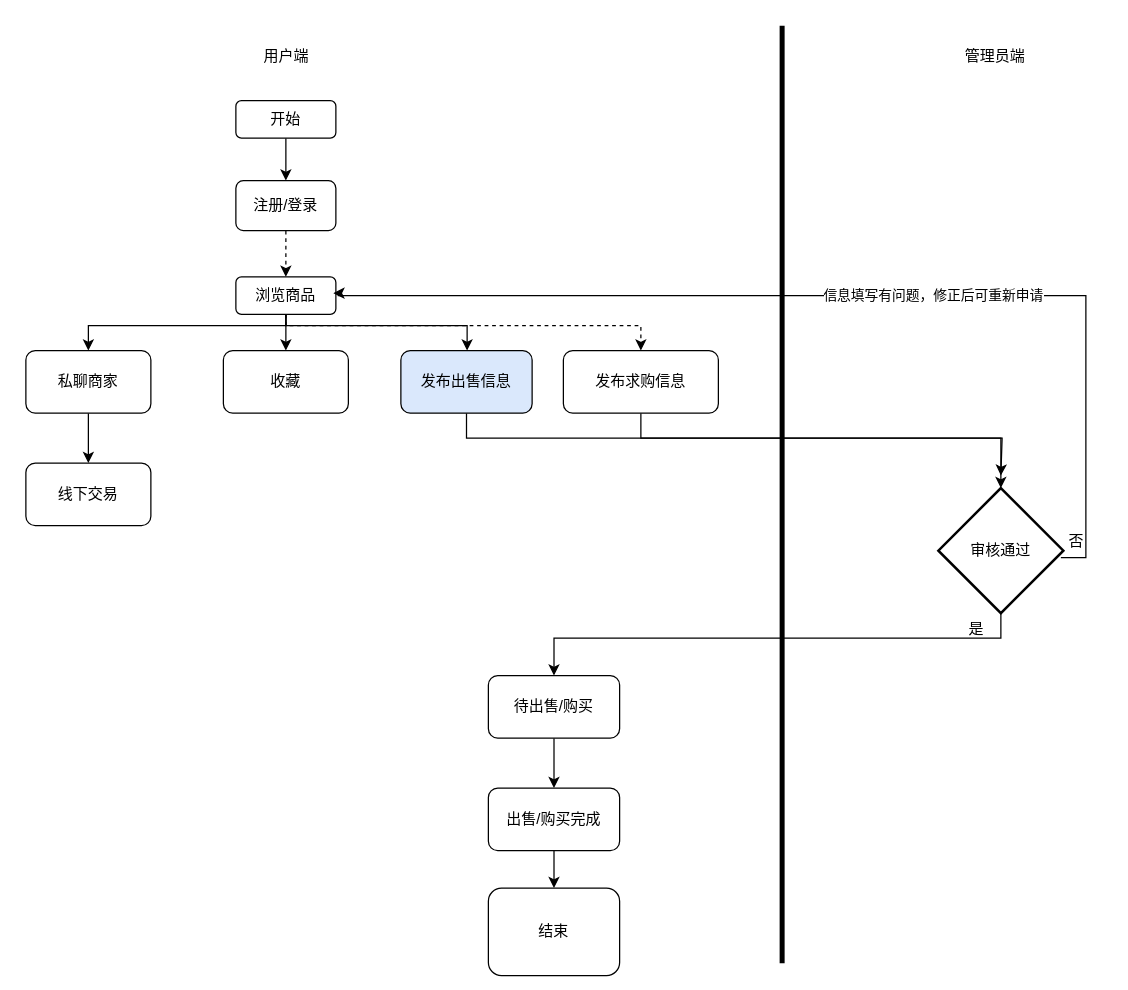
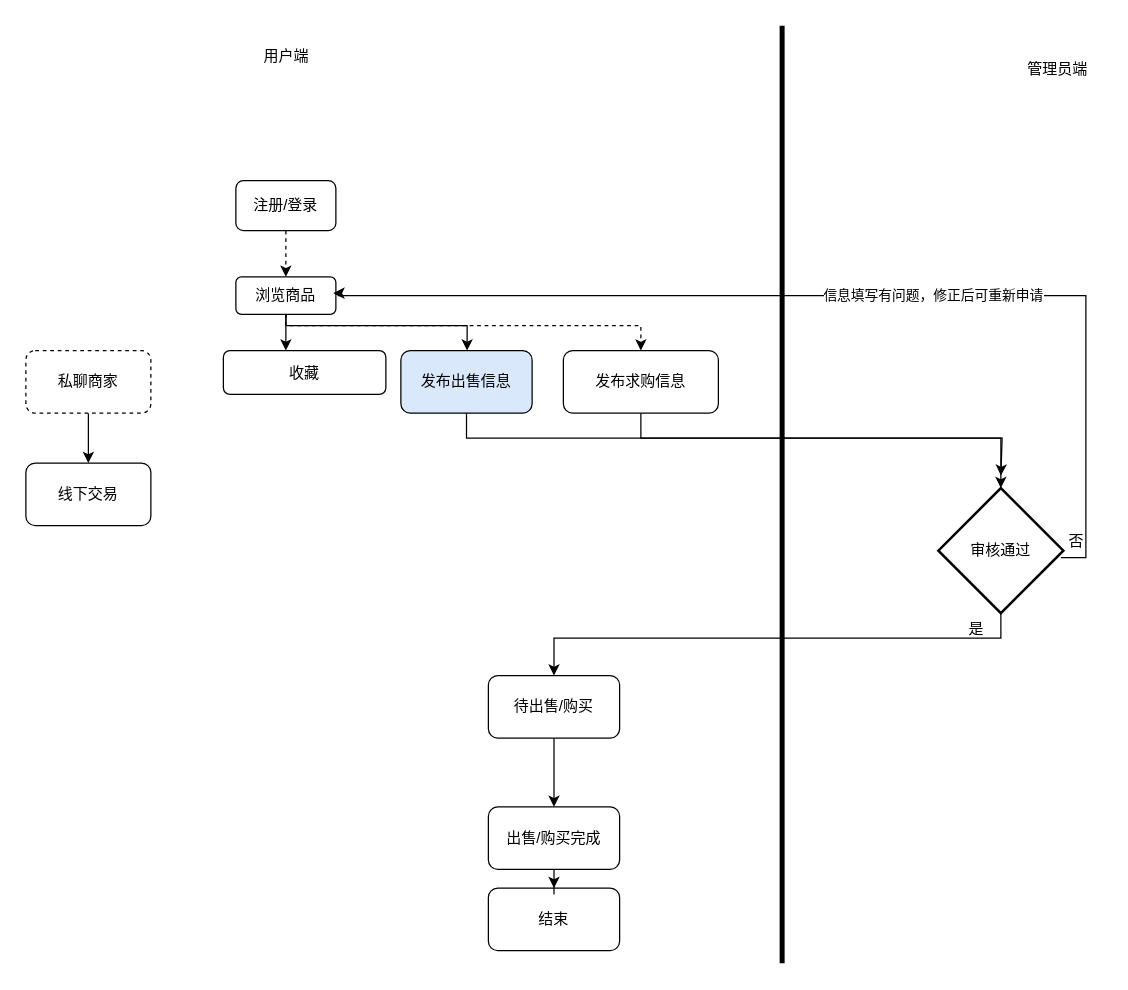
node "管理员端": moved (994, 57) -> (1057, 69)
node "开始": removed
edge "开始" -> "注册/登录": removed
edge "浏览商品" -> "私聊商家": removed
node "私聊商家": style solid -> dashed
node "收藏": size 125x63 -> 163x44
node "出售/购买完成": moved (554, 819) -> (554, 838)
node "结束": size 131x88 -> 131x63
